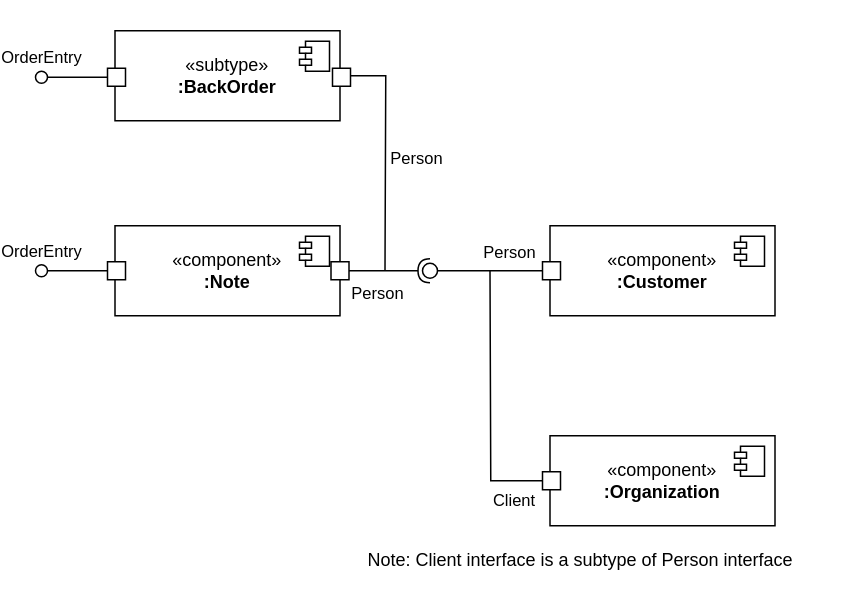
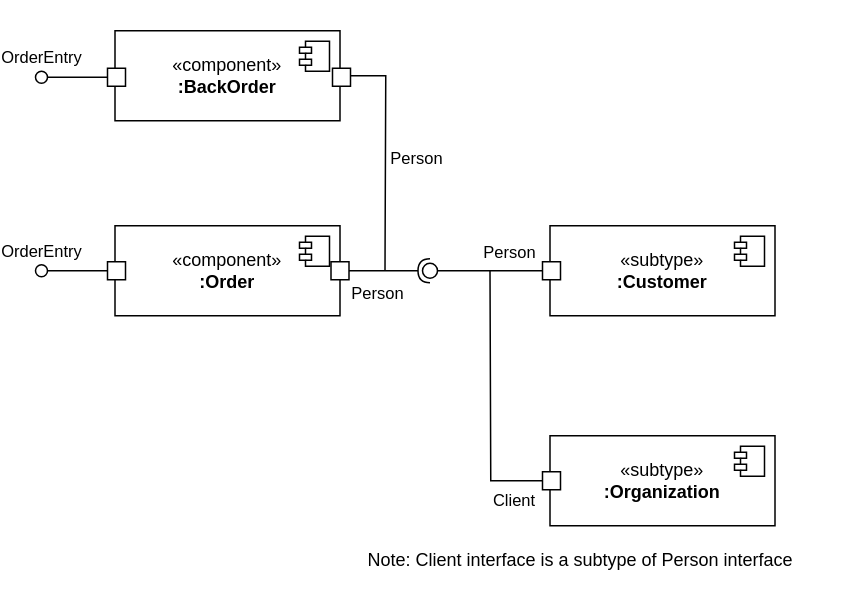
node "«subtype» :BackOrder": label "«subtype» :BackOrder" -> "«component» :BackOrder"
node "«component» :Note": label "«component» :Note" -> "«component» :Order"
node "«component» :Customer": label "«component» :Customer" -> "«subtype» :Customer"
node "«component» :Organization": label "«component» :Organization" -> "«subtype» :Organization"
